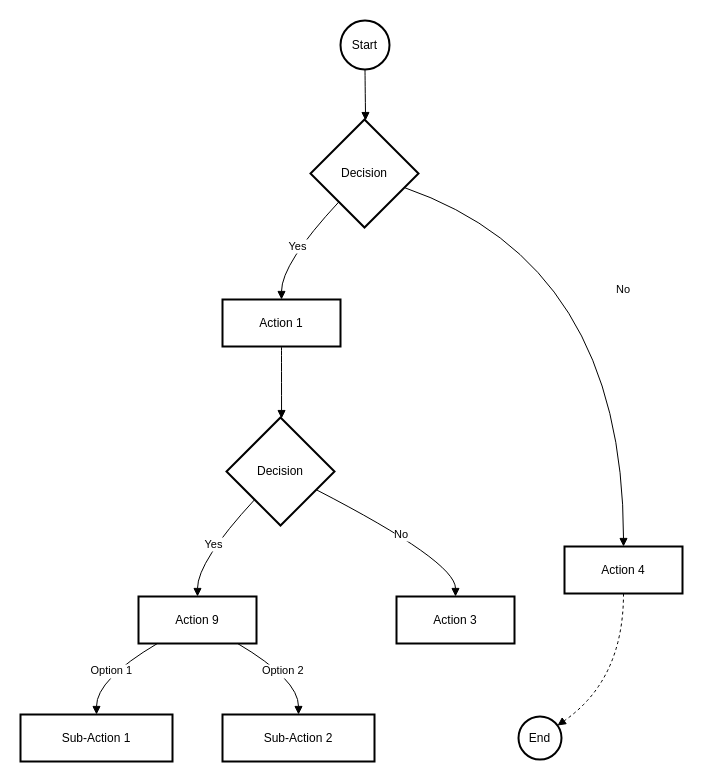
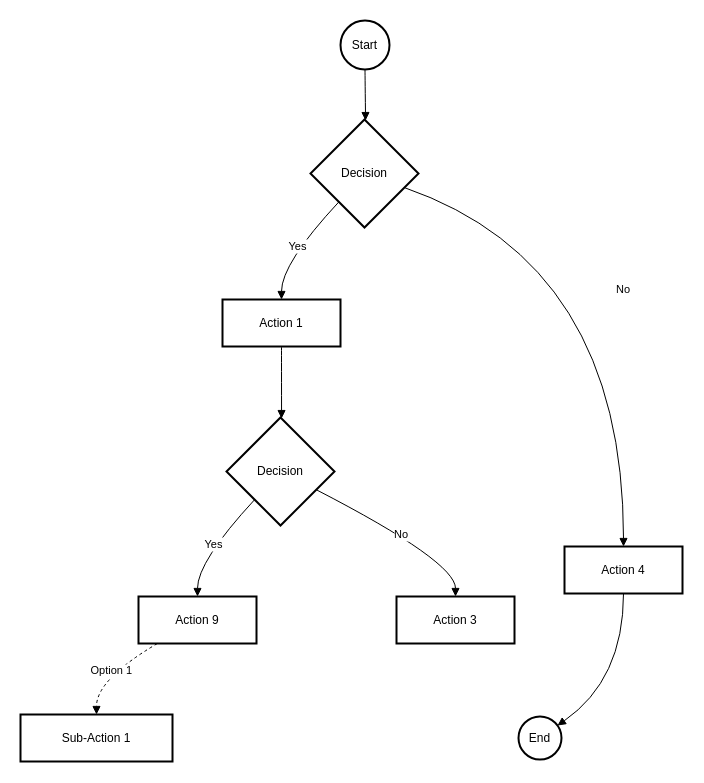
edge "Action 9" -> "Sub-Action 1": style solid -> dashed
edge "Action 4" -> "End": style dashed -> solid
edge "Action 9" -> "Sub-Action 2": removed, label "Option 2"
node "Sub-Action 2": removed
